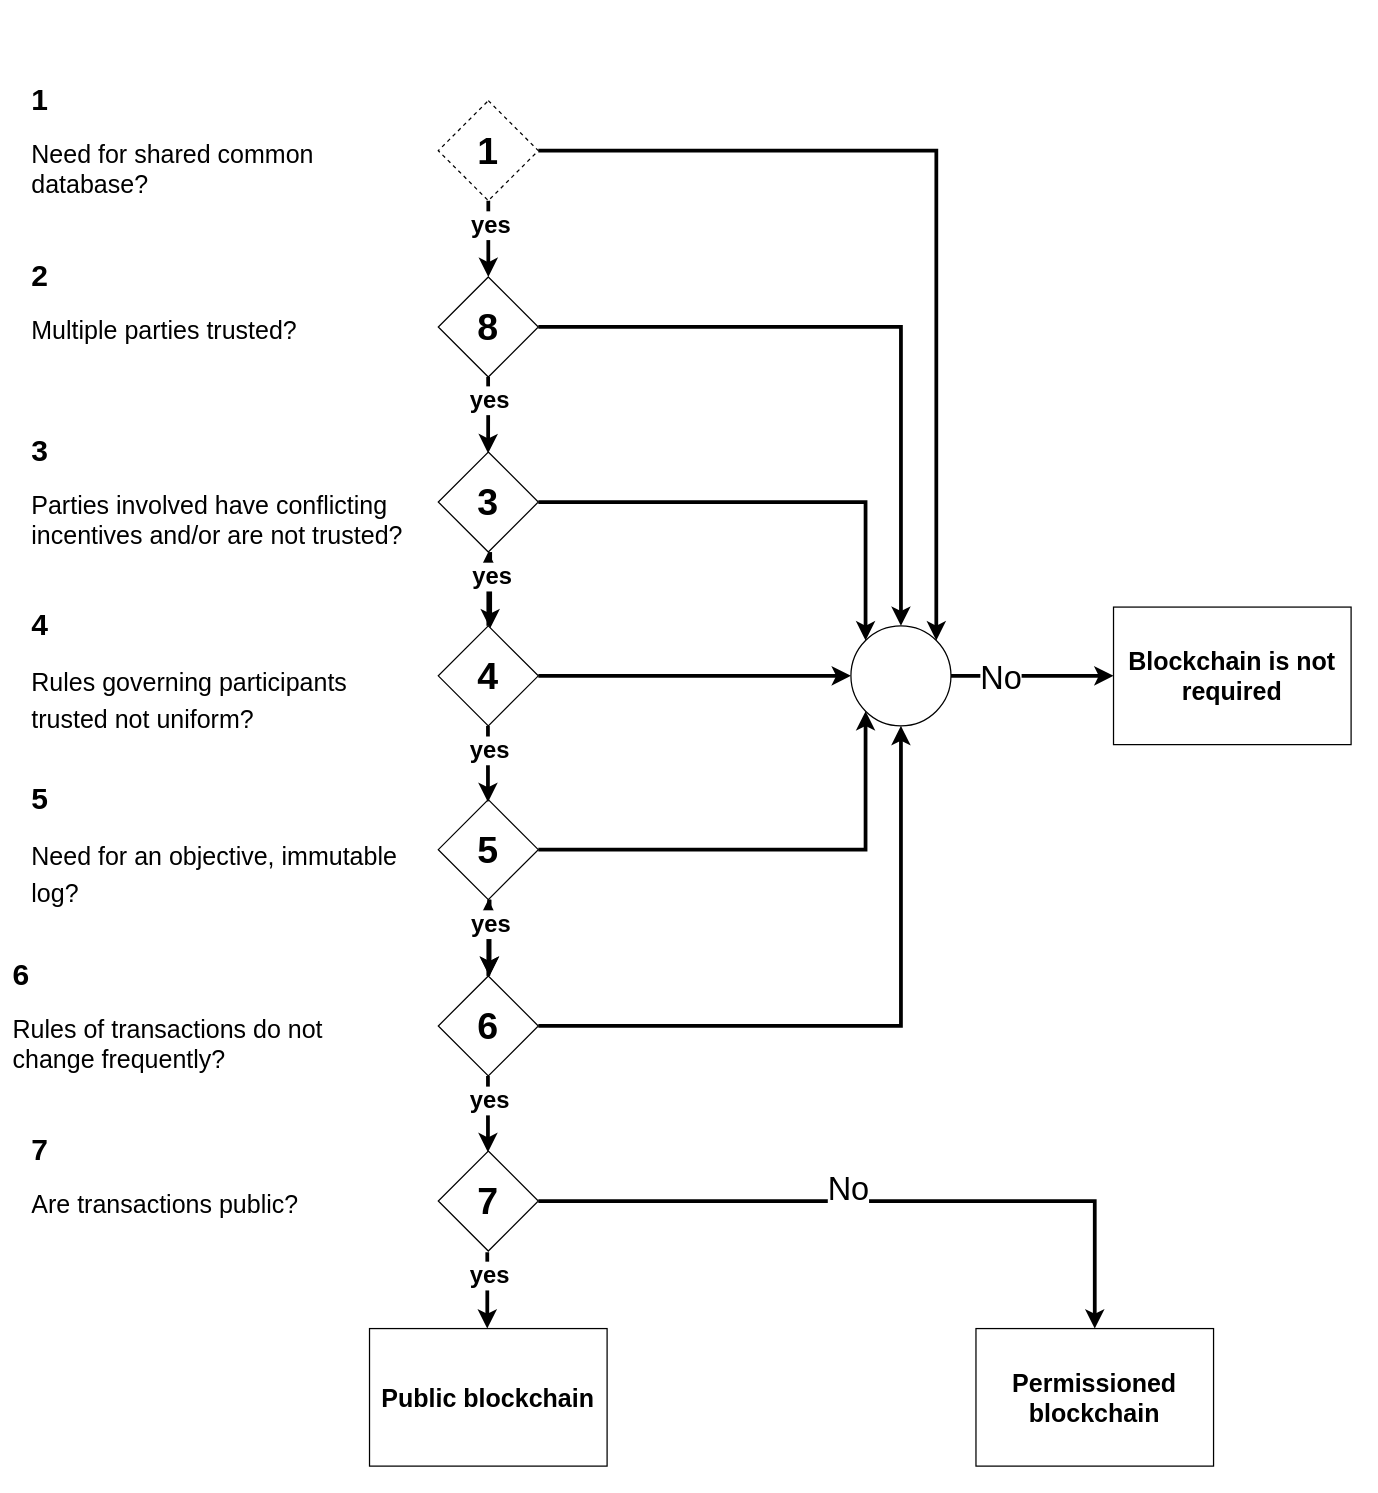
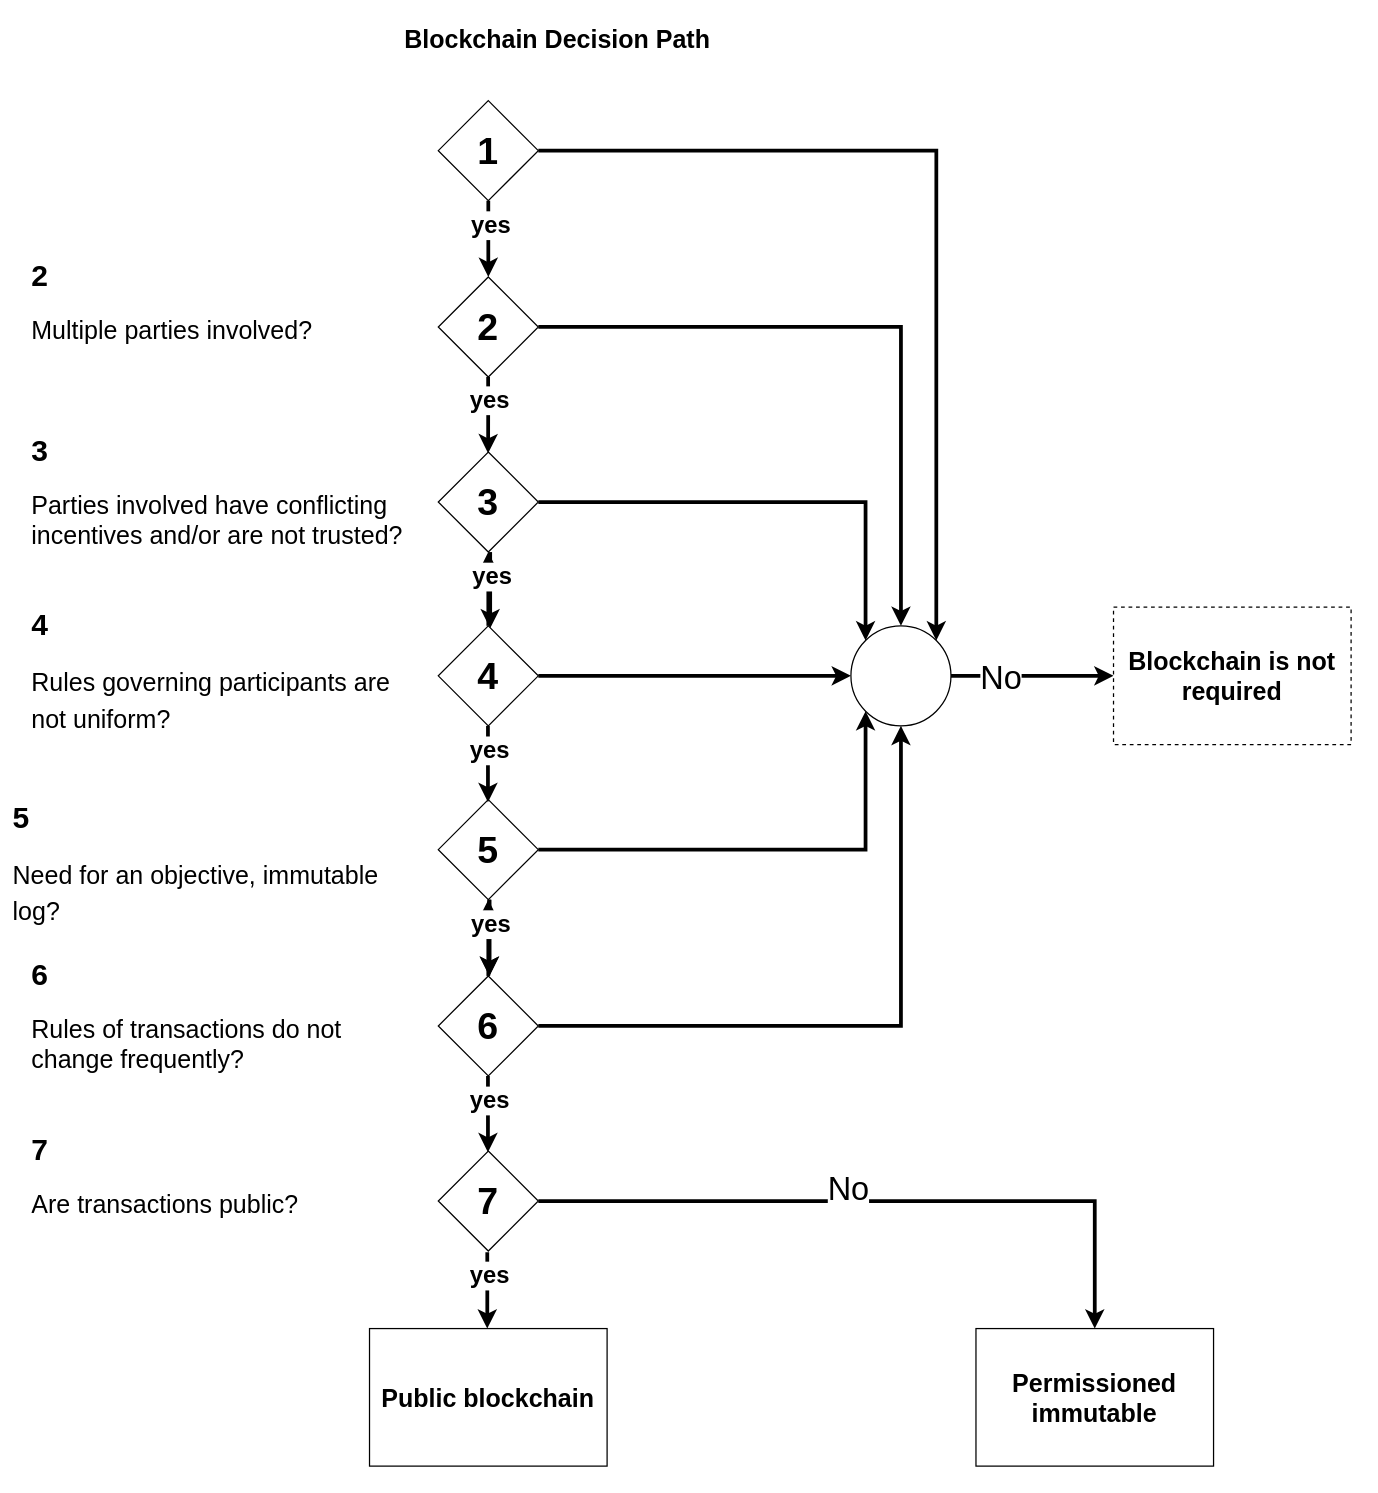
node "Blockchain Decision Path": added
node "1Need for shared common database?": removed
node "1": style dashed -> solid
node "2Multiple parties trusted?": label "2Multiple parties trusted?" -> "2Multiple parties involved?"
node "8": label "8" -> "2"
node "4Rules governing participants trusted not uniform?": label "4Rules governing participants trusted not uniform?" -> "4Rules governing participants are not uniform?"
node "Blockchain is not required": style solid -> dashed
node "5Need for an objective, immutable log?": moved (219, 849) -> (201, 868)
node "6Rules of transactions do not change frequently?": moved (201, 1026) -> (219, 1026)
node "Permissioned blockchain": label "Permissioned blockchain" -> "Permissioned immutable"
